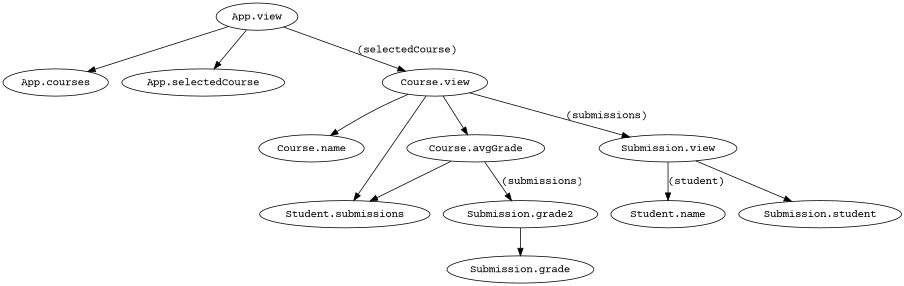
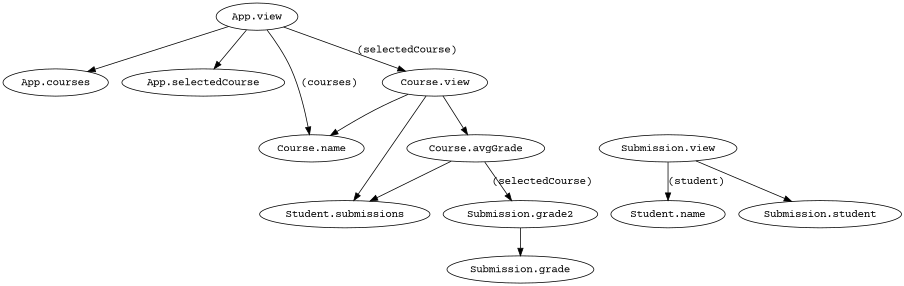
edge "App.view" -> "Course.name": added, label "(courses)"
edge "Course.view" -> "Submission.view": removed, label "(submissions)"
edge "Course.avgGrade" -> "Submission.grade2": label "(submissions)" -> "(selectedCourse)"
